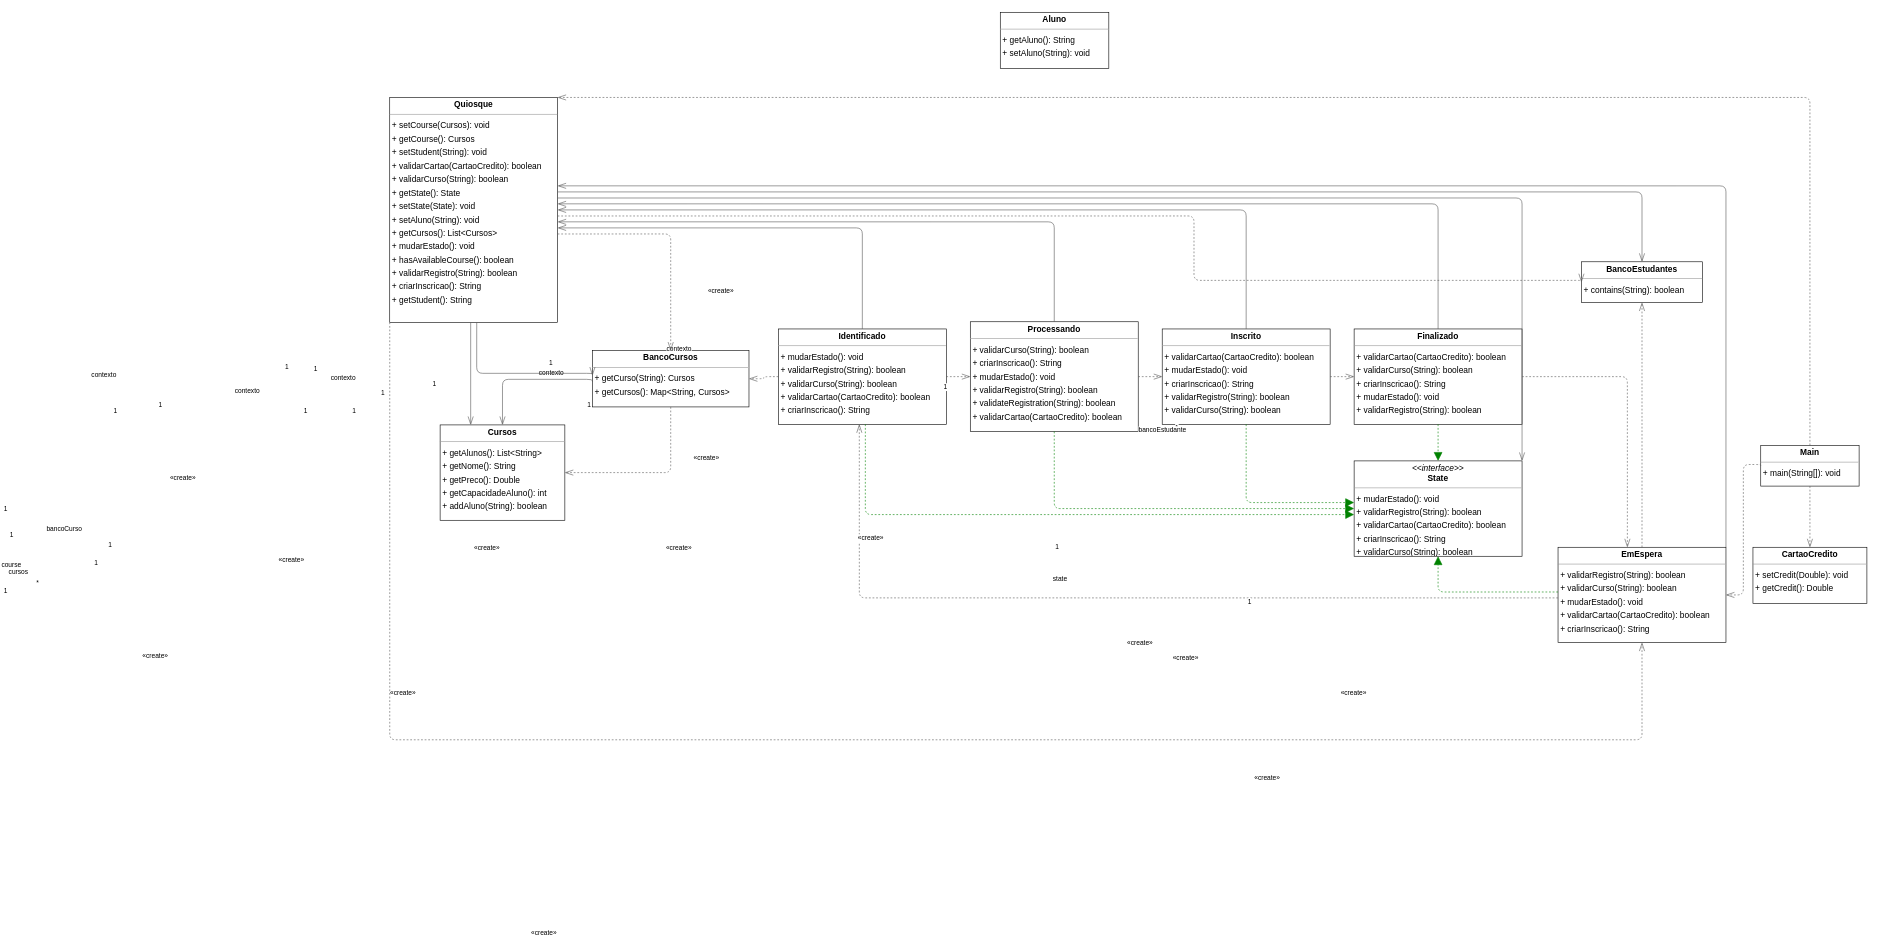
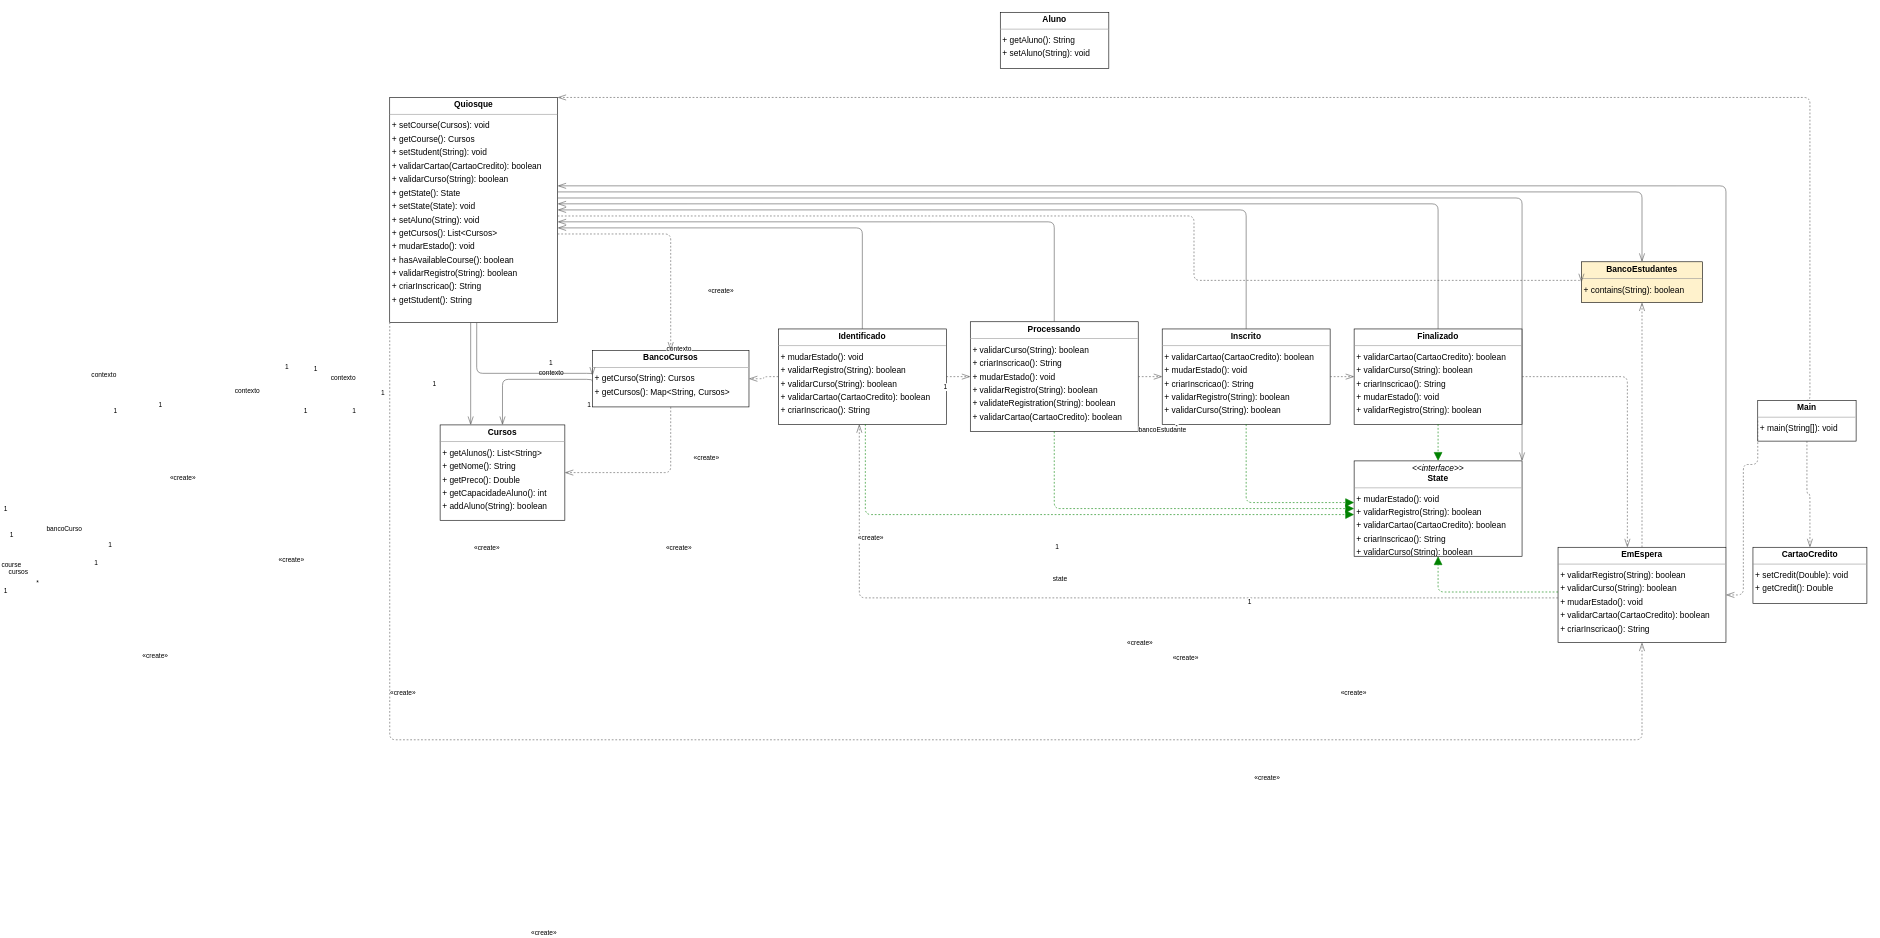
node "BancoEstudantes + contains(String): boolean": fillcolor #ffffff -> #fff2cc
node "Main + main(String[]): void": moved (1811, 466) -> (1808, 421)
